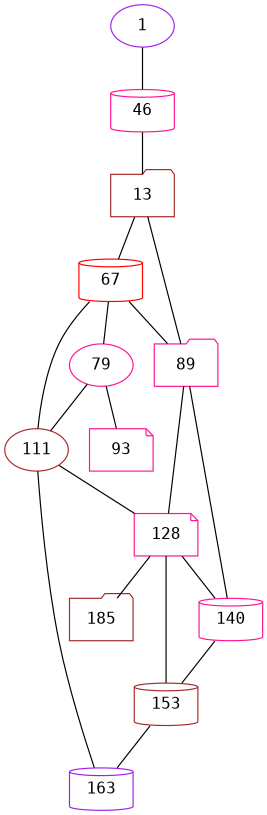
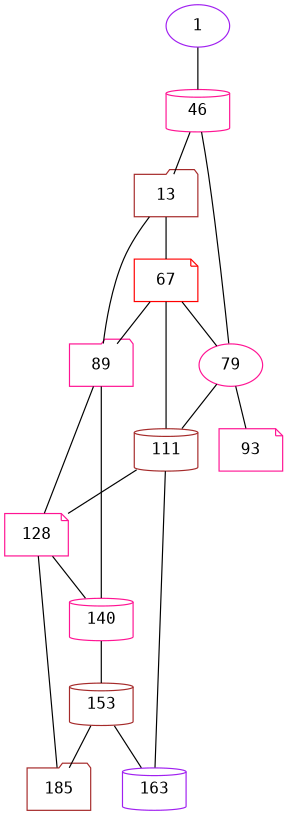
edge "46" -- "79": added
node "67": shape cylinder -> note
node "111": shape ellipse -> cylinder
edge "128" -- "153": now "185" -- "153"
